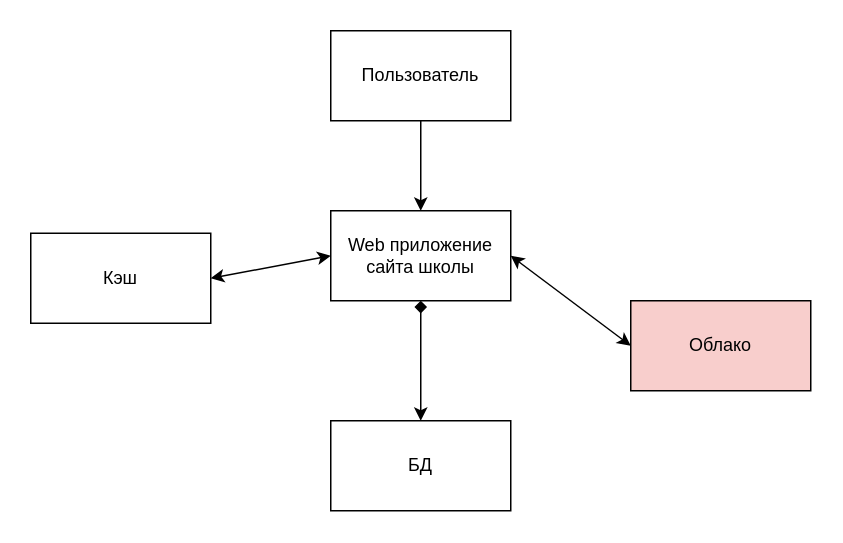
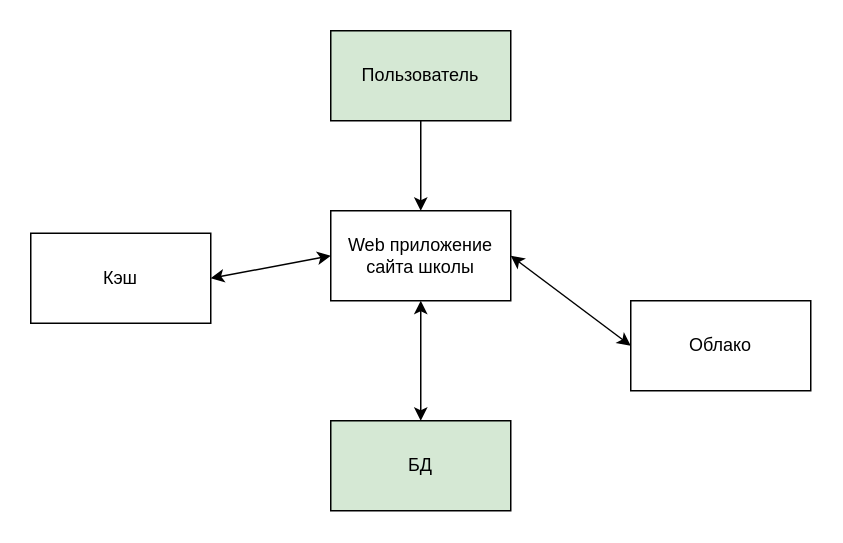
node "Пользователь": fillcolor #ffffff -> #d5e8d4
edge "Web приложение сайта школы" -- "БД": arrowhead diamond -> classic
node "Облако": fillcolor #f8cecc -> #ffffff
node "БД": fillcolor #ffffff -> #d5e8d4
